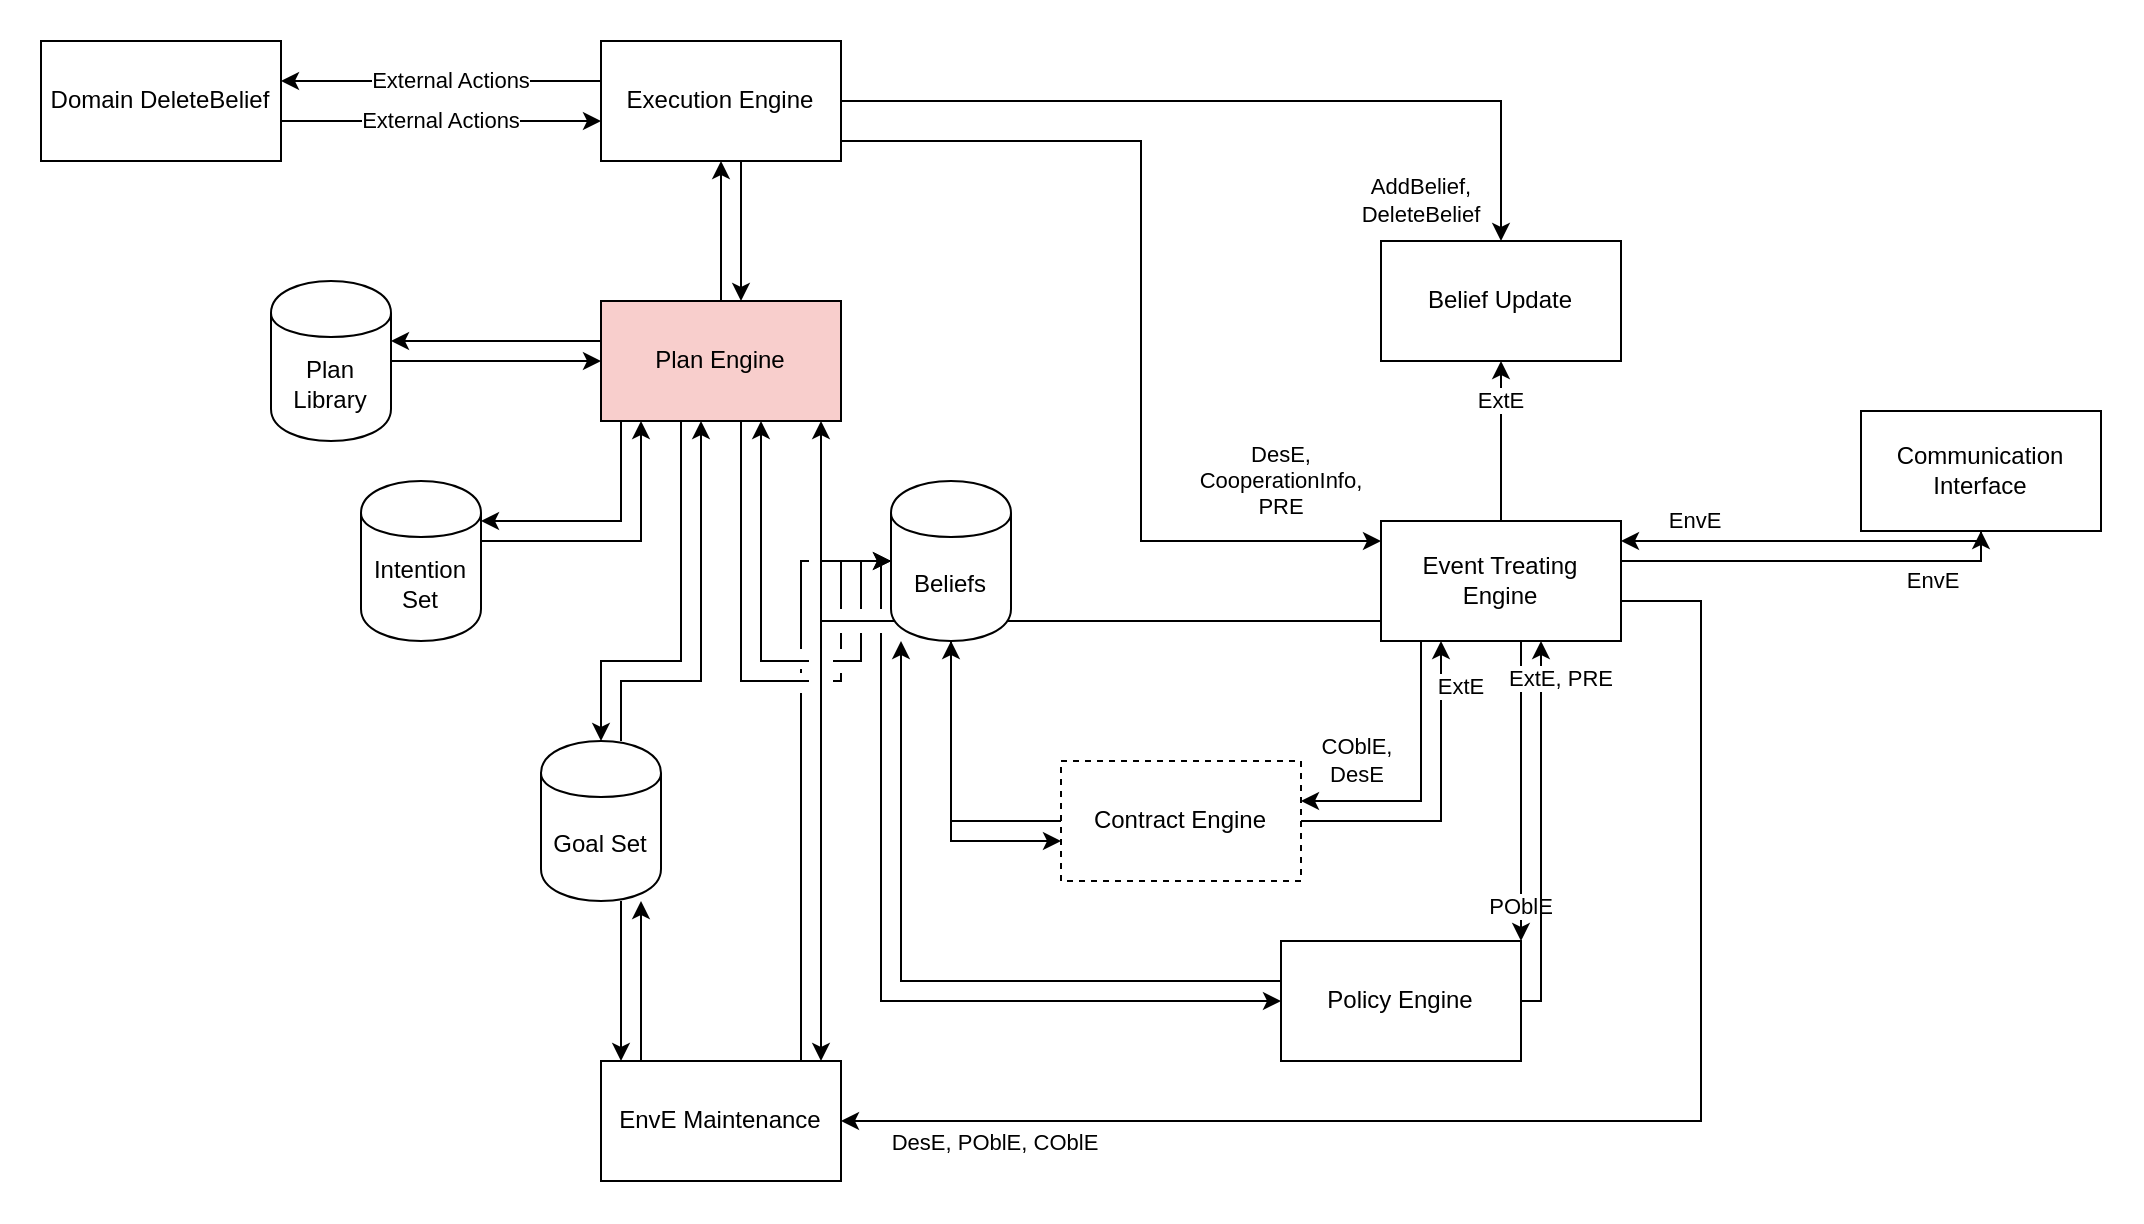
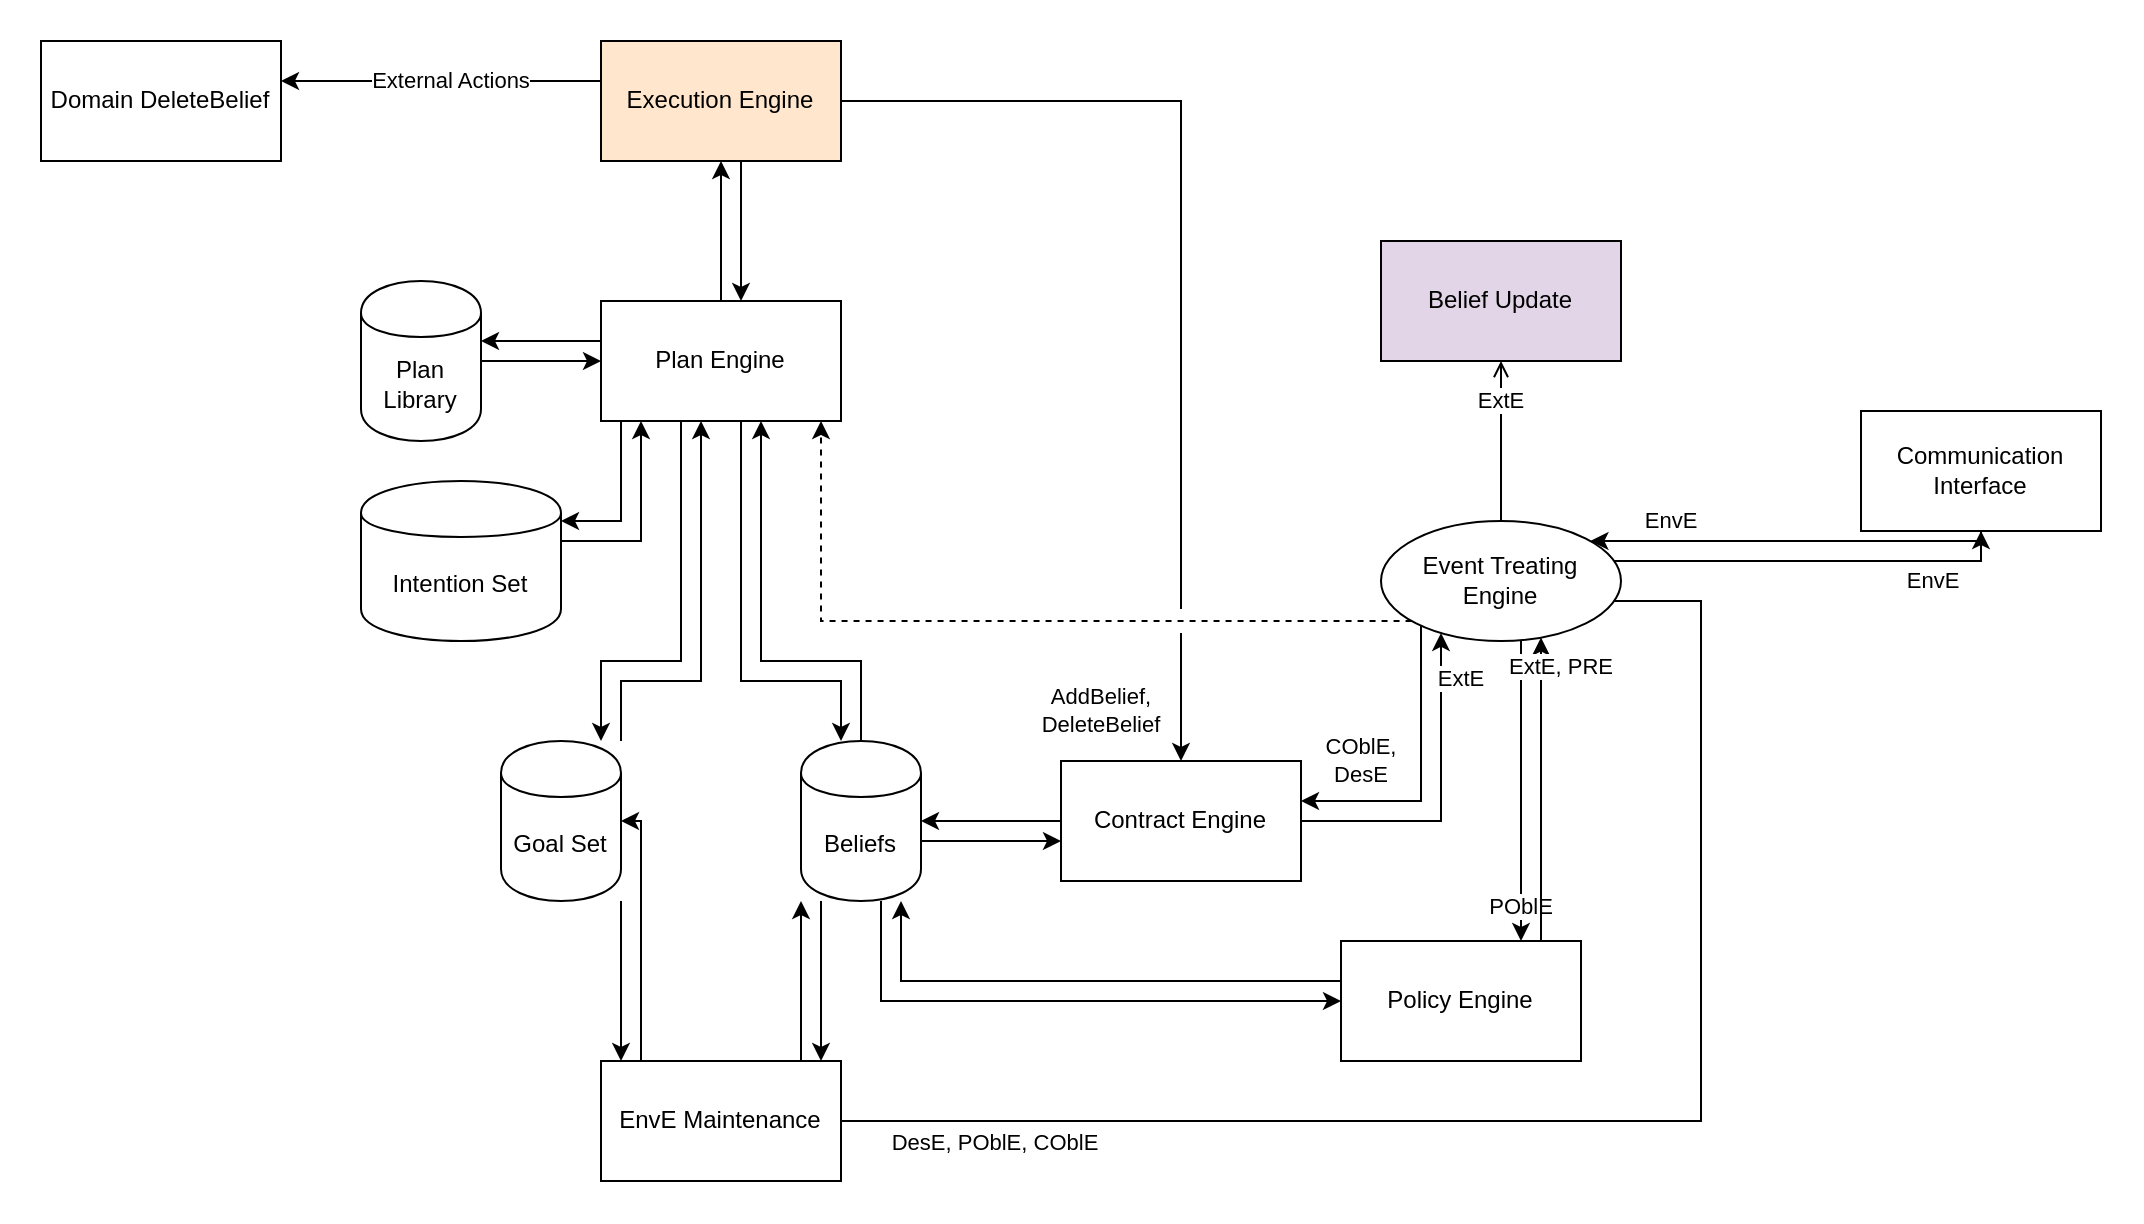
node "Execution Engine": fillcolor #ffffff -> #ffe6cc
edge "Execution Engine" -> "Belief Update": now "Execution Engine" -> "Contract Engine"
edge "Domain DeleteBelief" -> "Execution Engine": removed, label "External Actions"
node "Belief Update": fillcolor #ffffff -> #e1d5e7
edge "Execution Engine" -> "Event Treating Engine": removed, label "DesE, CooperationInfo, PRE"
node "Plan Library": moved (331, 361) -> (421, 361)
node "Plan Engine": fillcolor #f8cecc -> #ffffff
edge "Event Treating Engine" -> "Belief Update": arrowhead classic -> open
node "Intention Set": size 120x160 -> 200x160
node "Beliefs": moved (951, 561) -> (861, 821)
node "Event Treating Engine": shape rectangle -> ellipse
edge "Event Treating Engine" -> "Plan Engine": style solid -> dashed
node "Goal Set": moved (601, 821) -> (561, 821)
node "Contract Engine": style dashed -> solid
node "Policy Engine": moved (1401, 1001) -> (1461, 1001)
edge "Event Treating Engine" -> "EnvE Maintenance": arrowhead classic -> none
